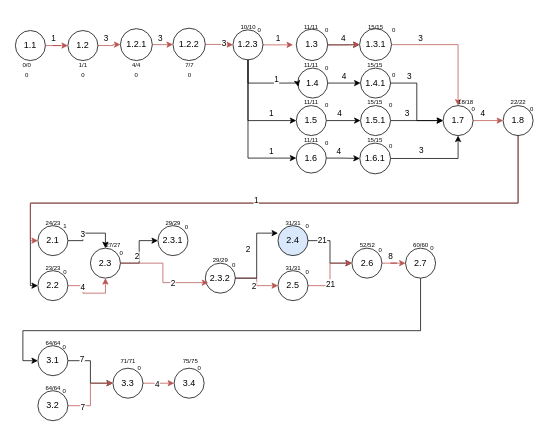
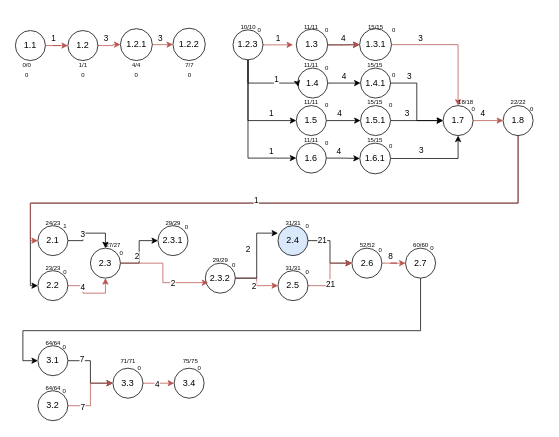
edge "1.2.2" -> "1.2.3": removed, label "3"
